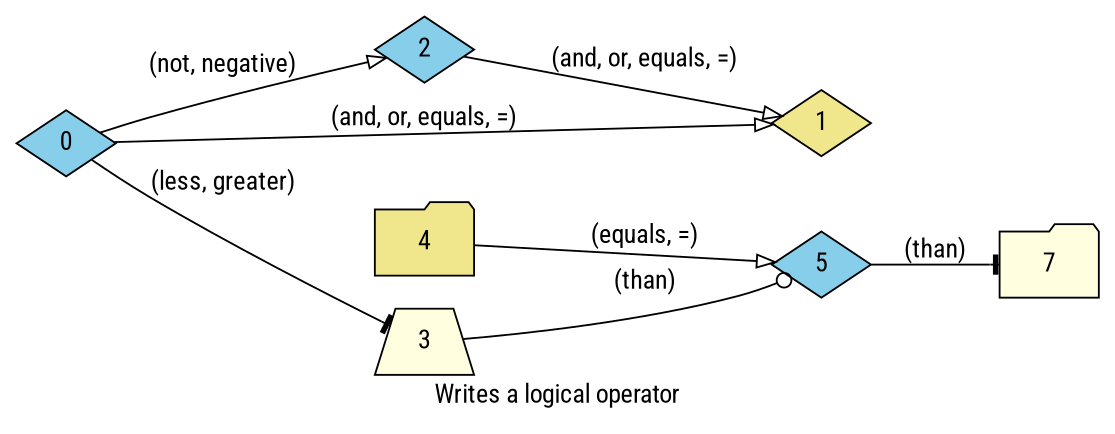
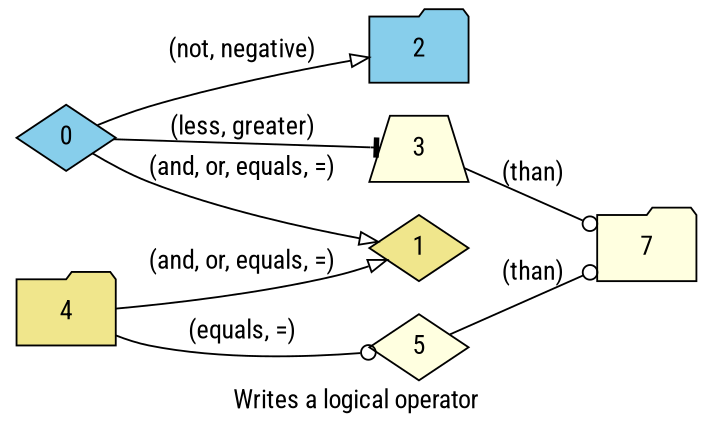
node "2": shape diamond -> folder
edge "2" -> "1": now "4" -> "1"
edge "4" -> "5": arrowhead onormal -> odot
node "5": fillcolor skyblue -> lightyellow
edge "5" -> "7": arrowhead tee -> odot
edge "3" -> "5": now "3" -> "7"
